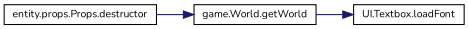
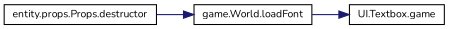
node "game.World.getWorld": label "game.World.getWorld" -> "game.World.loadFont"
node "UI.Textbox.loadFont": label "UI.Textbox.loadFont" -> "UI.Textbox.game"
